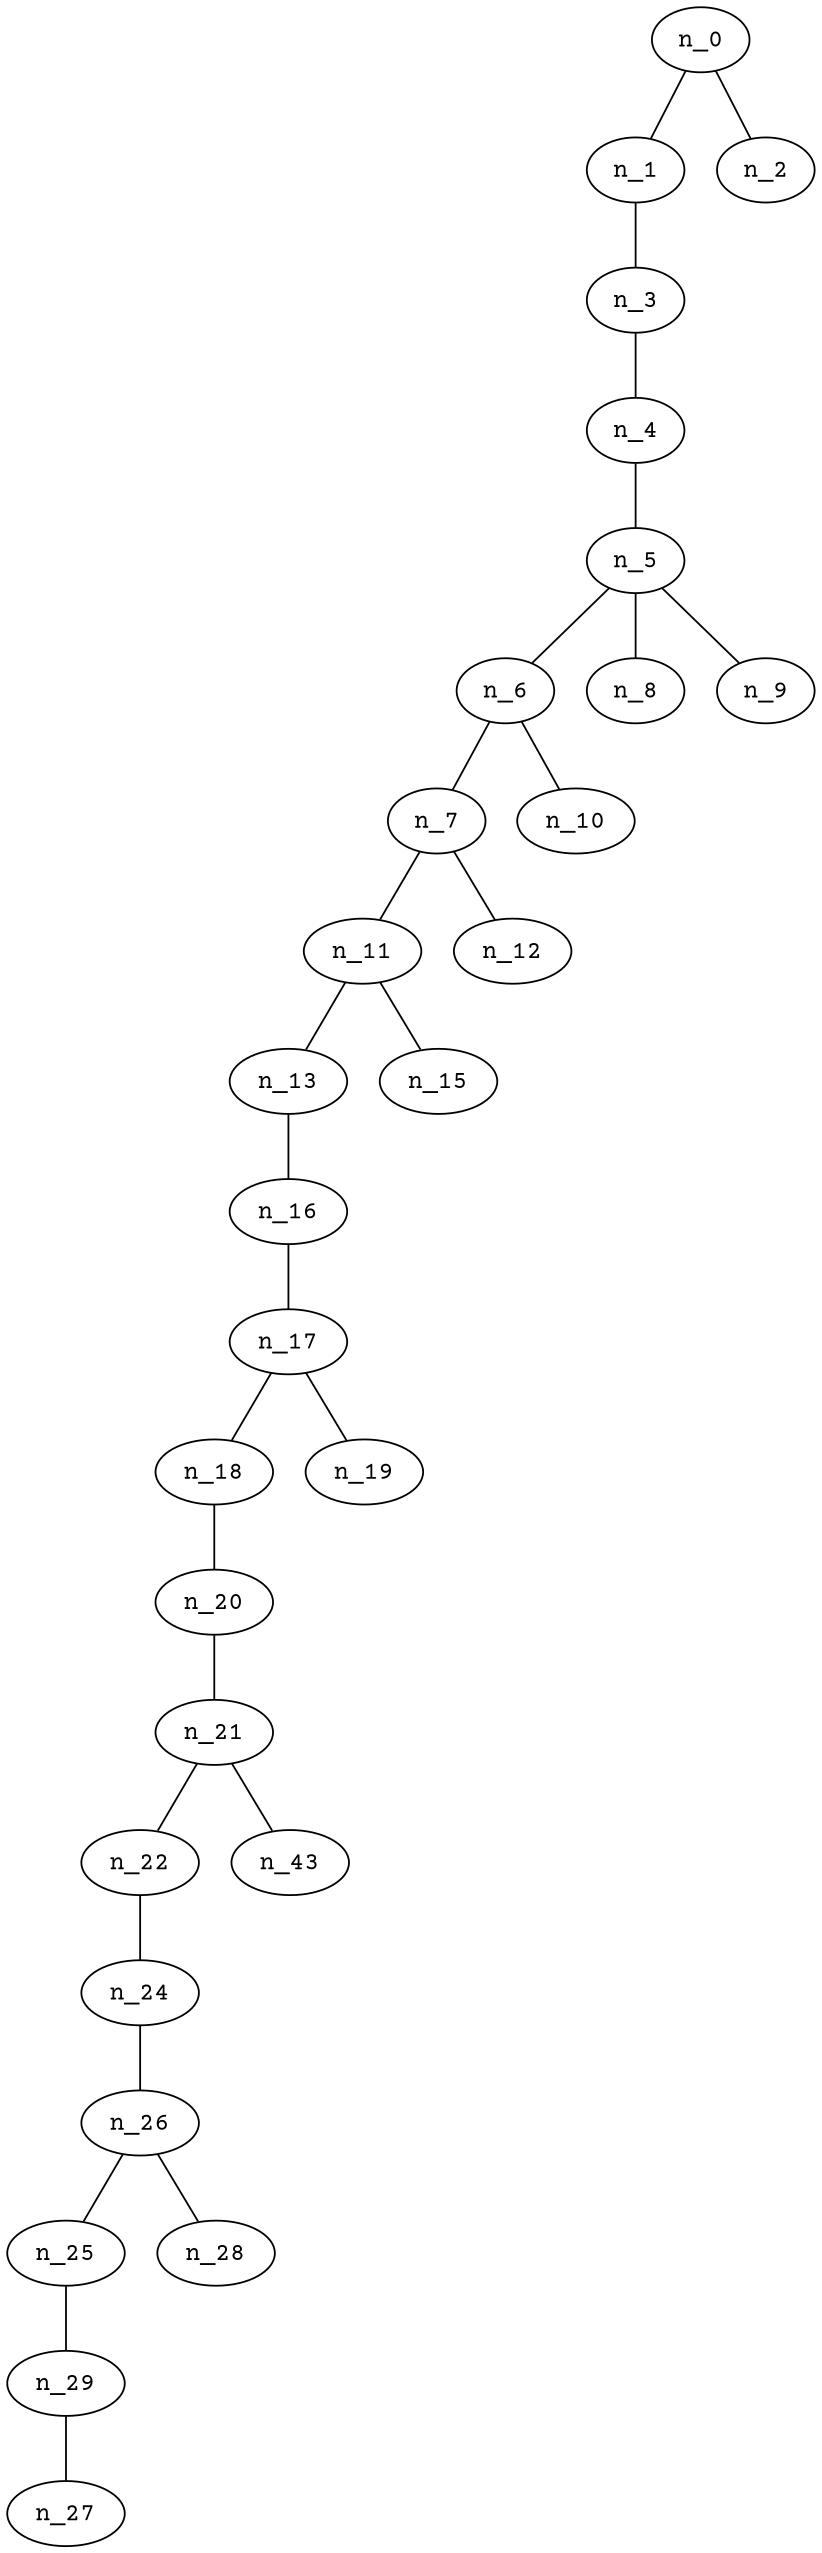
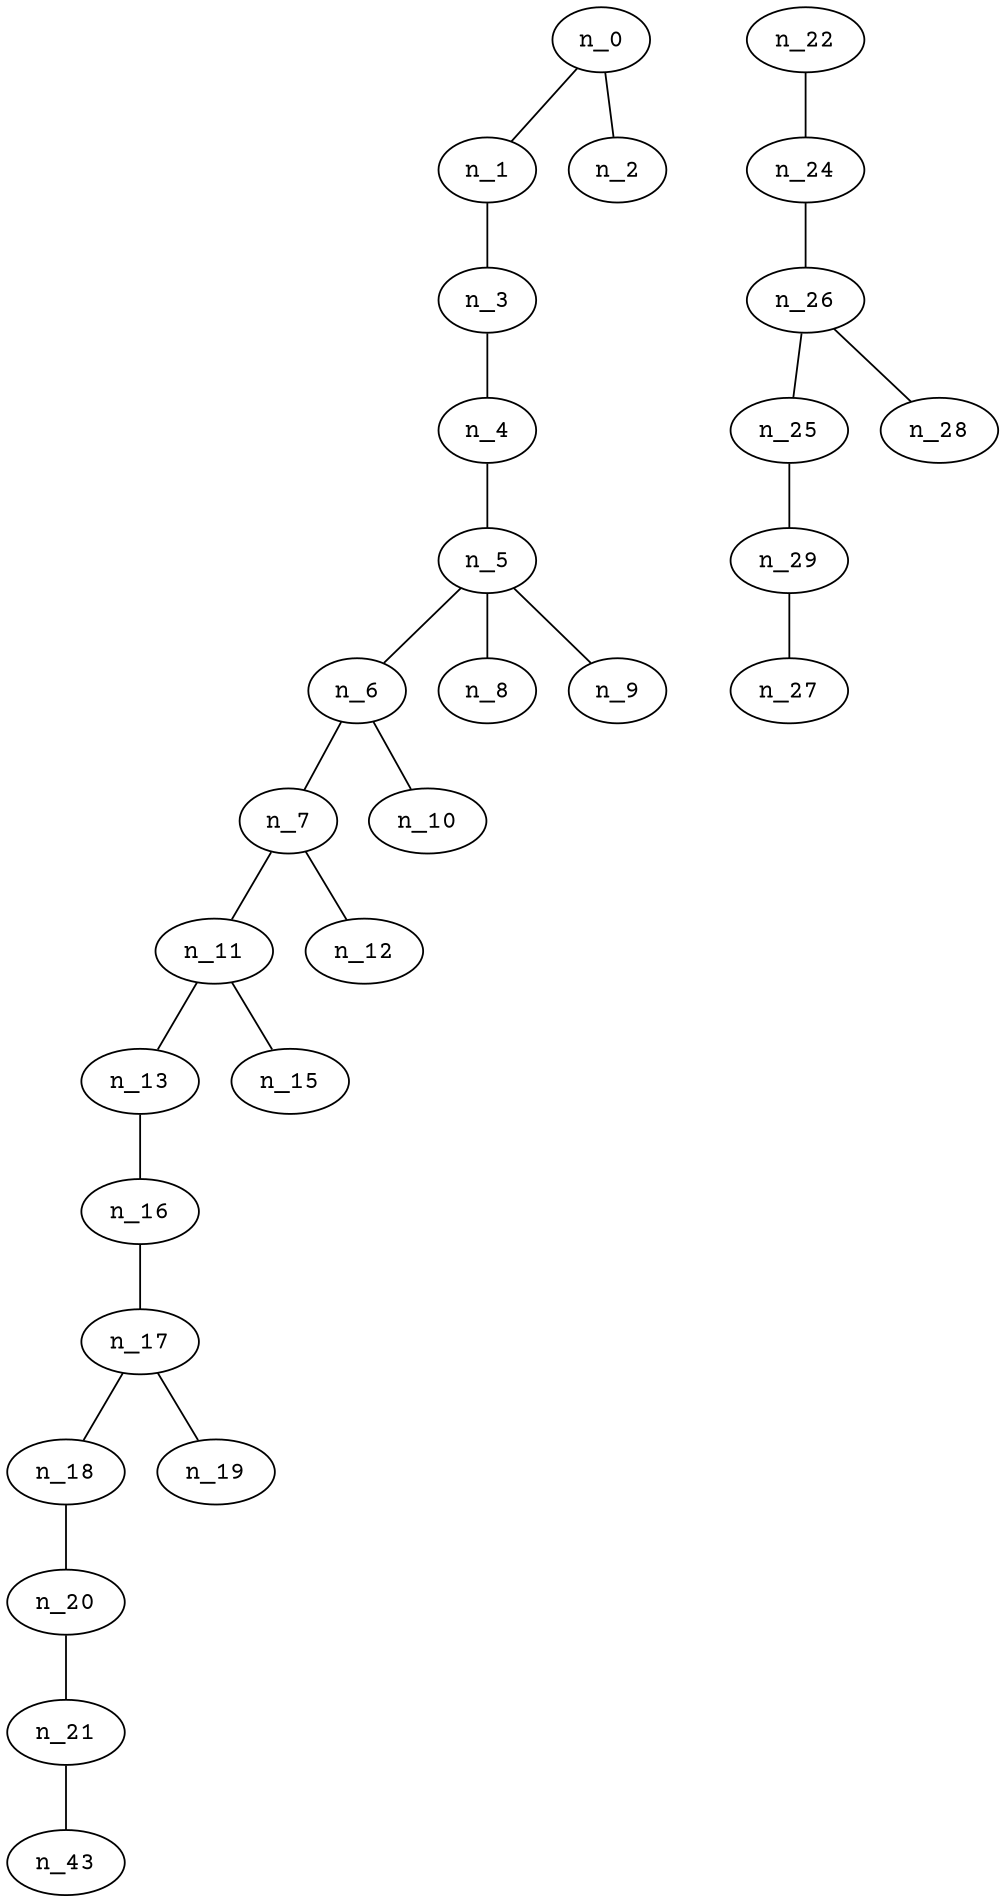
edge "n_21" -- "n_22": removed
